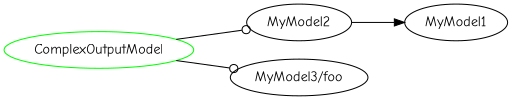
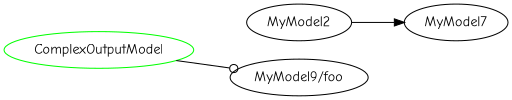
node "MyModel1": label "MyModel1" -> "MyModel7"
edge "ComplexOutputModel" -> "MyModel2": removed
node "MyModel3/foo": label "MyModel3/foo" -> "MyModel9/foo"
